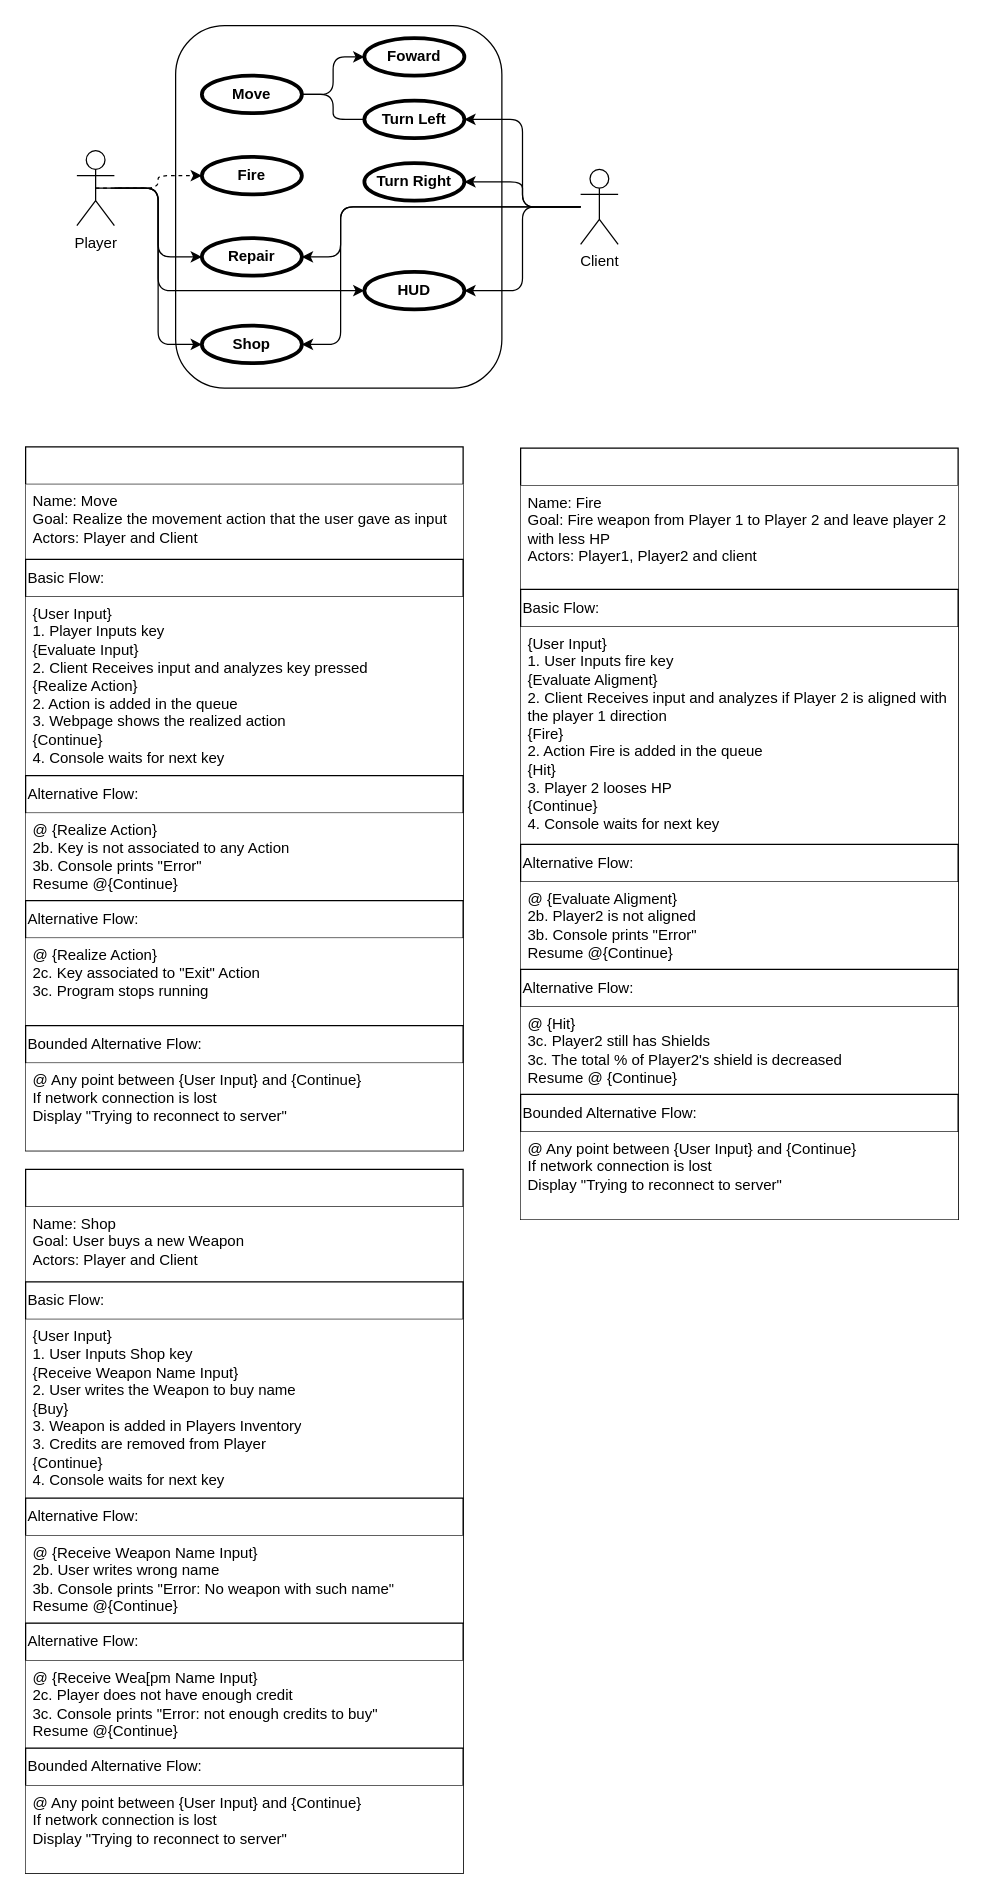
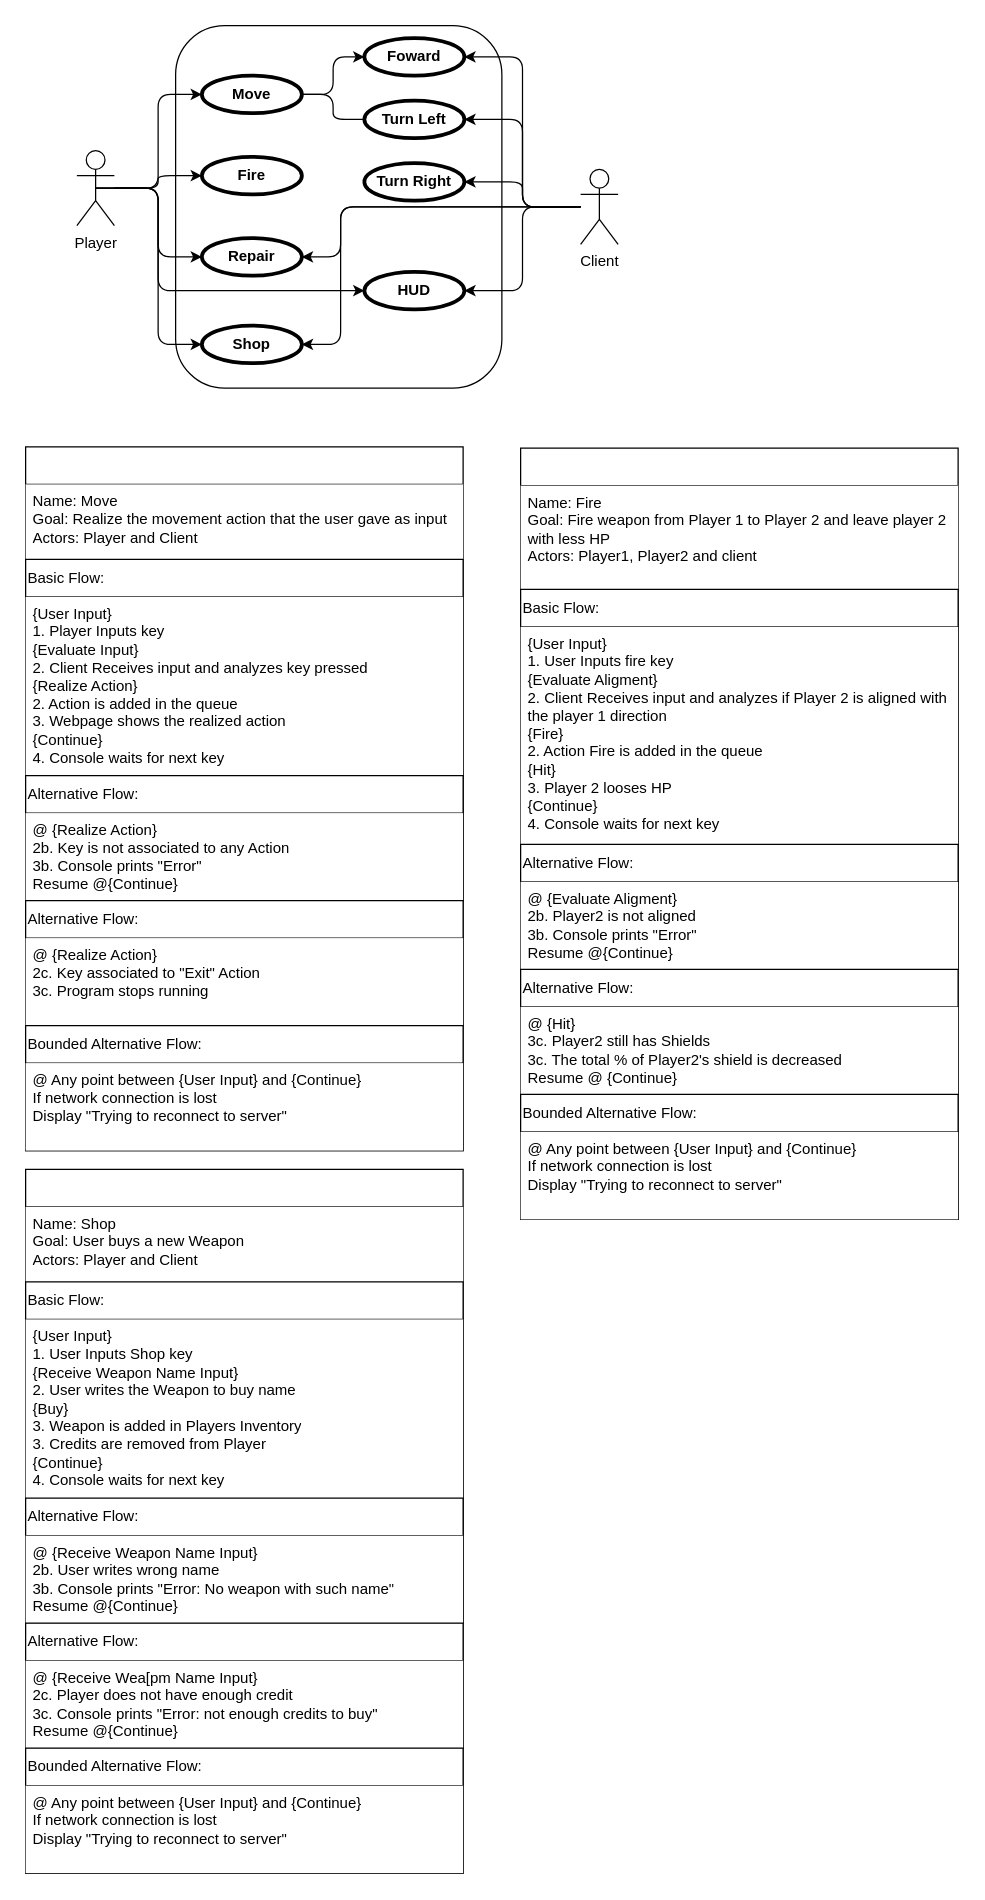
edge "Client" -> "Foward": added
edge "Player" -> "Move": added
edge "Player" -> "Fire": style dashed -> solid
